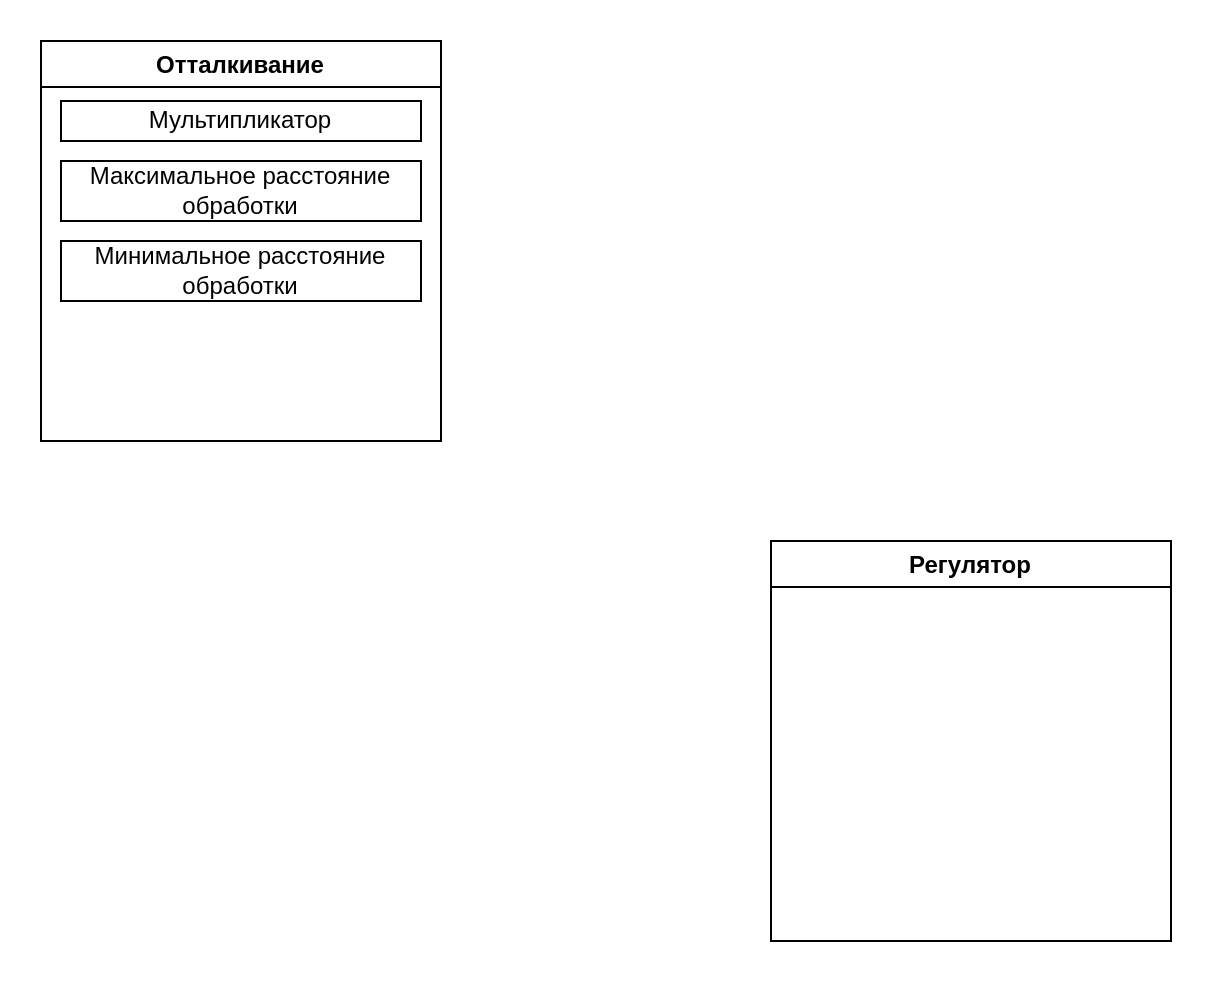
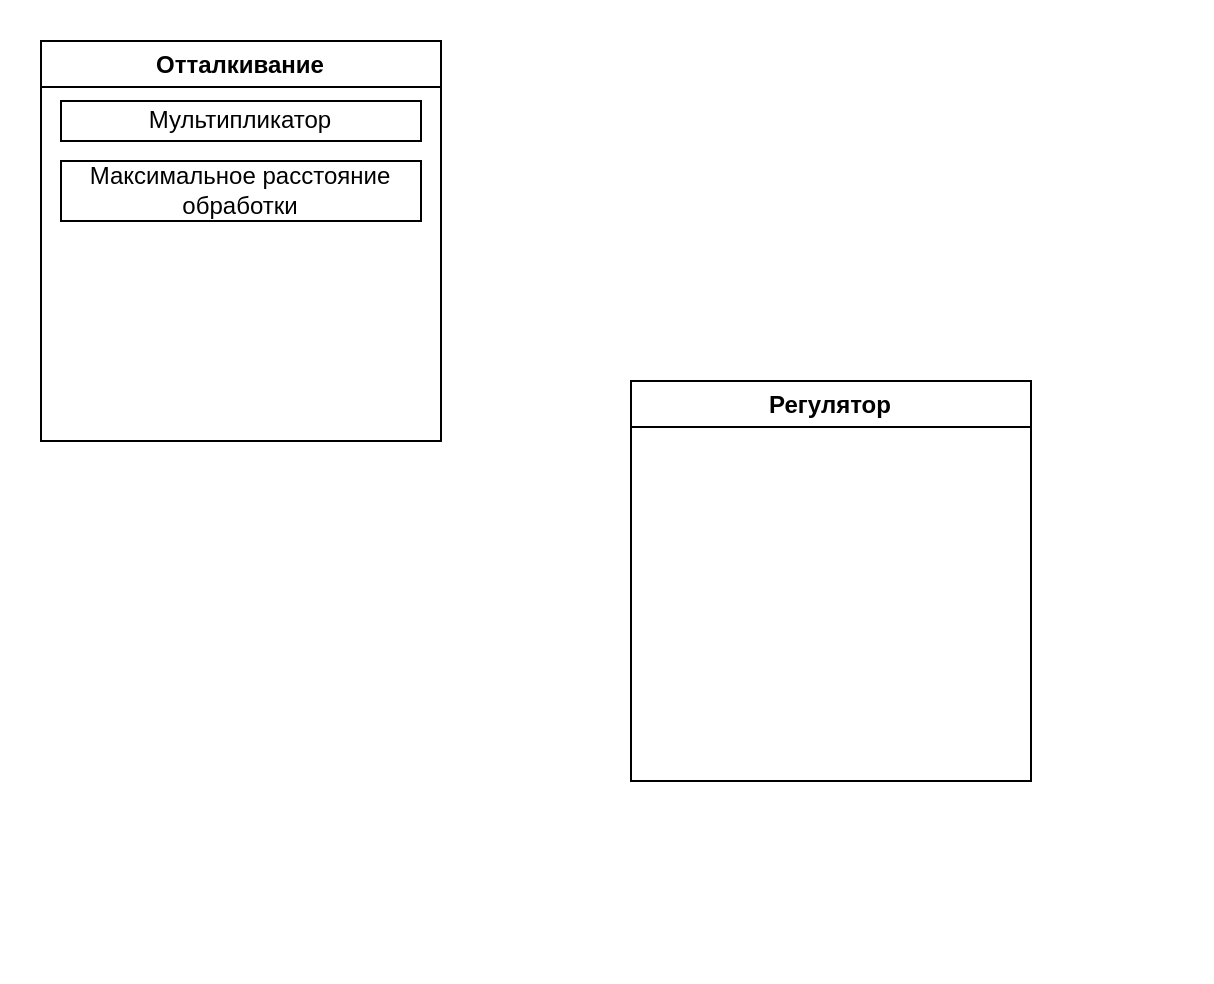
node "Минимальное расстояние обработки": removed
node "Регулятор": moved (971, 741) -> (831, 581)
